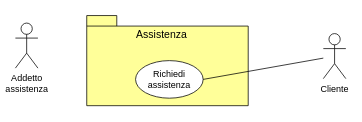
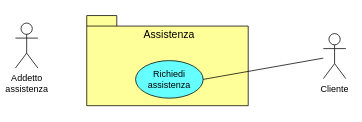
node "Assistenza": moved (162, 33) -> (169, 33)
node "Richiedi assistenza": fillcolor #ffffff -> #66ffff
